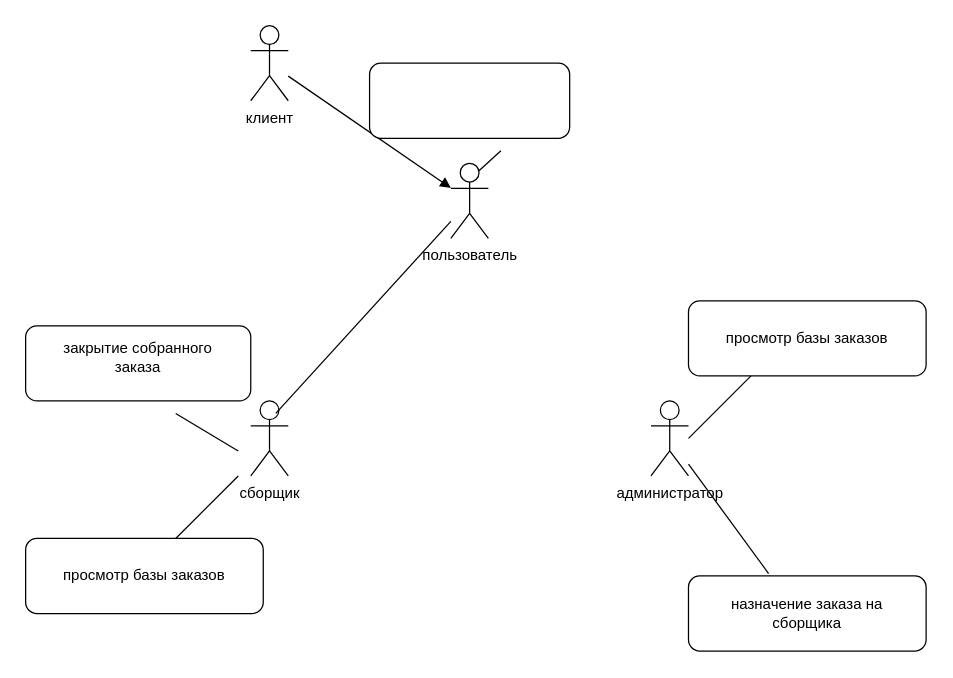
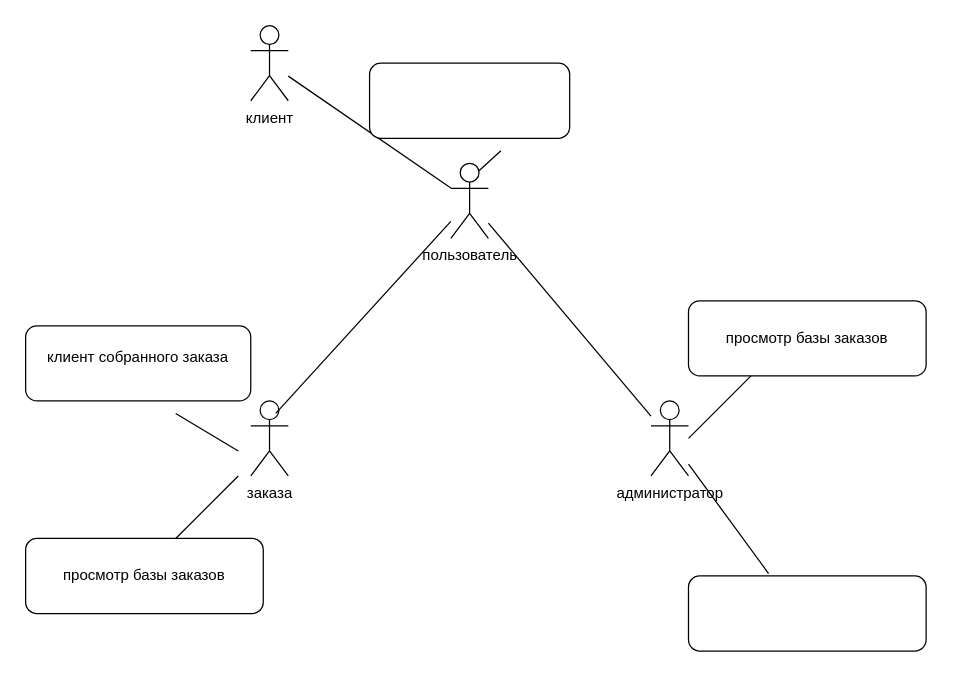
edge "клиент" -> "пользователь": arrowhead block -> none
edge "пользователь" -- "администратор": added
node "закрытие собранного заказа": label "закрытие собранного заказа" -> "клиент собранного заказа"
node "сборщик": label "сборщик" -> "заказа"
node "назначение заказа на сборщика": removed
